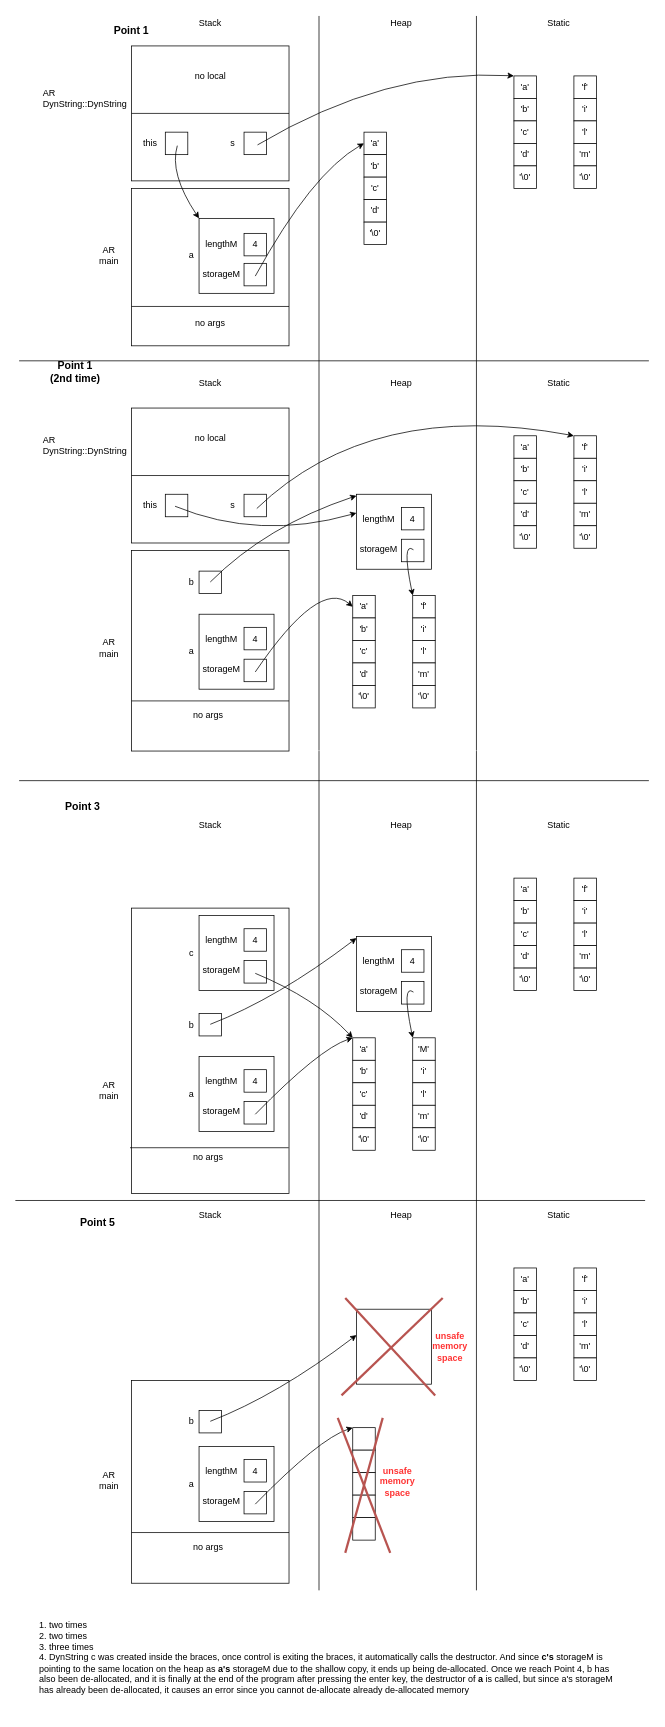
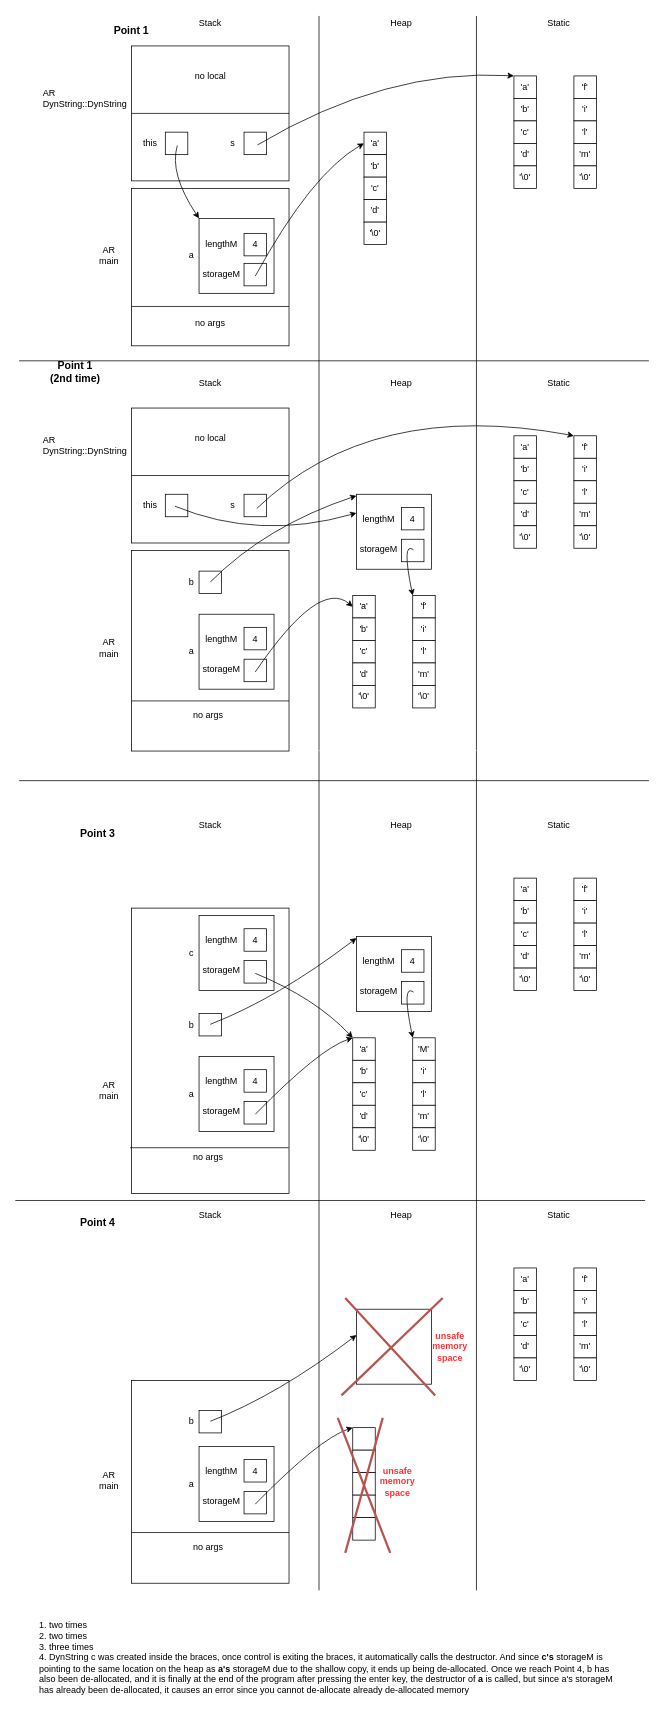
node "Point 3": moved (83, 807) -> (98, 833)
node "Point 5": label "Point 5" -> "Point 4"
